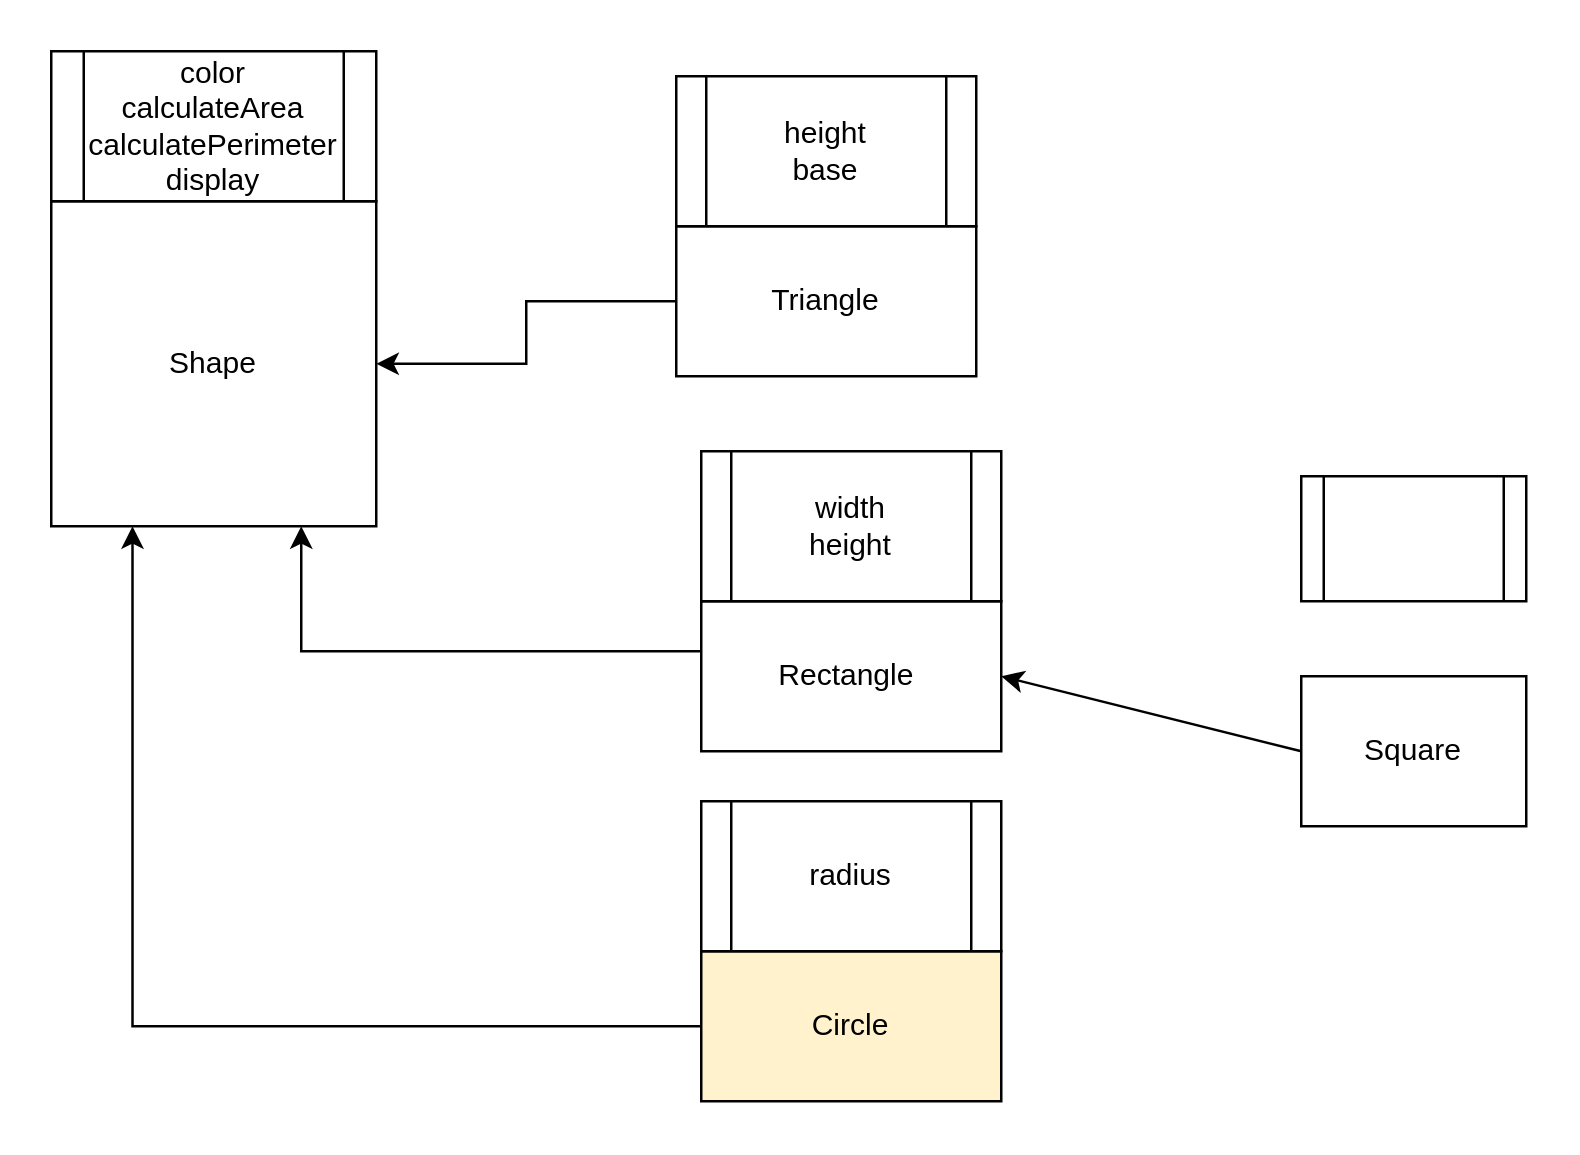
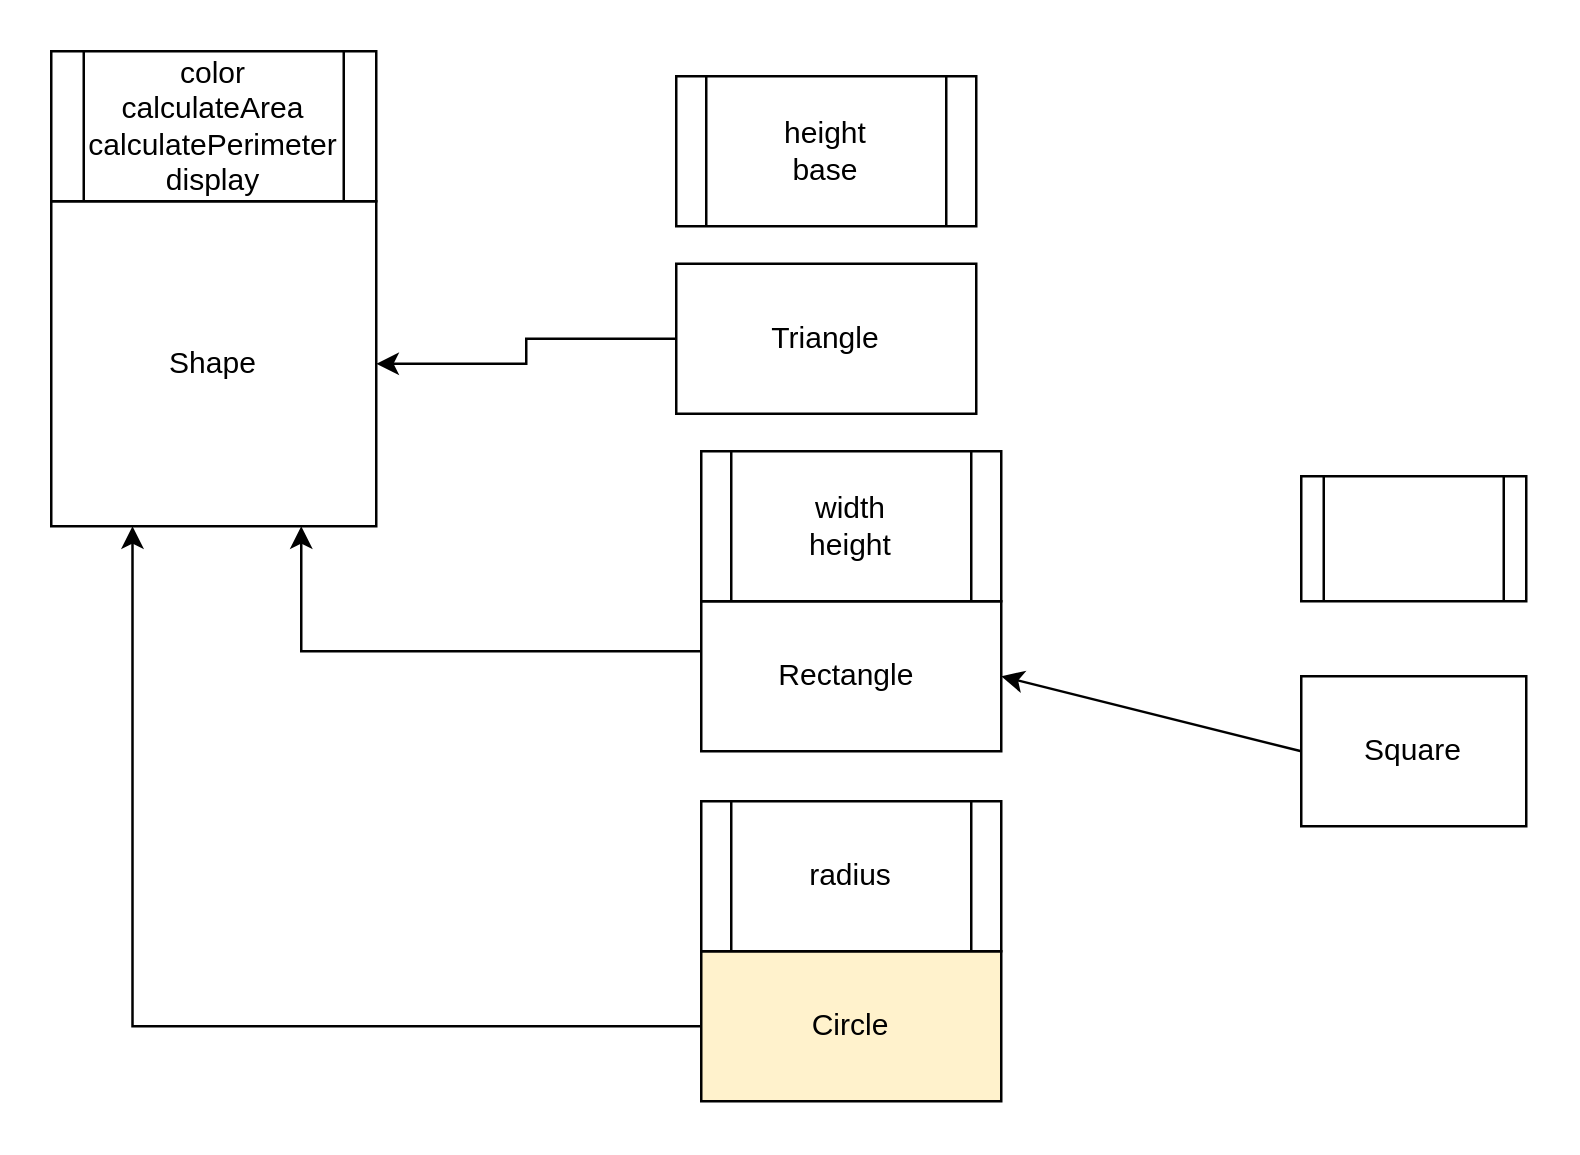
node "Triangle": moved (826, 301) -> (826, 339)
